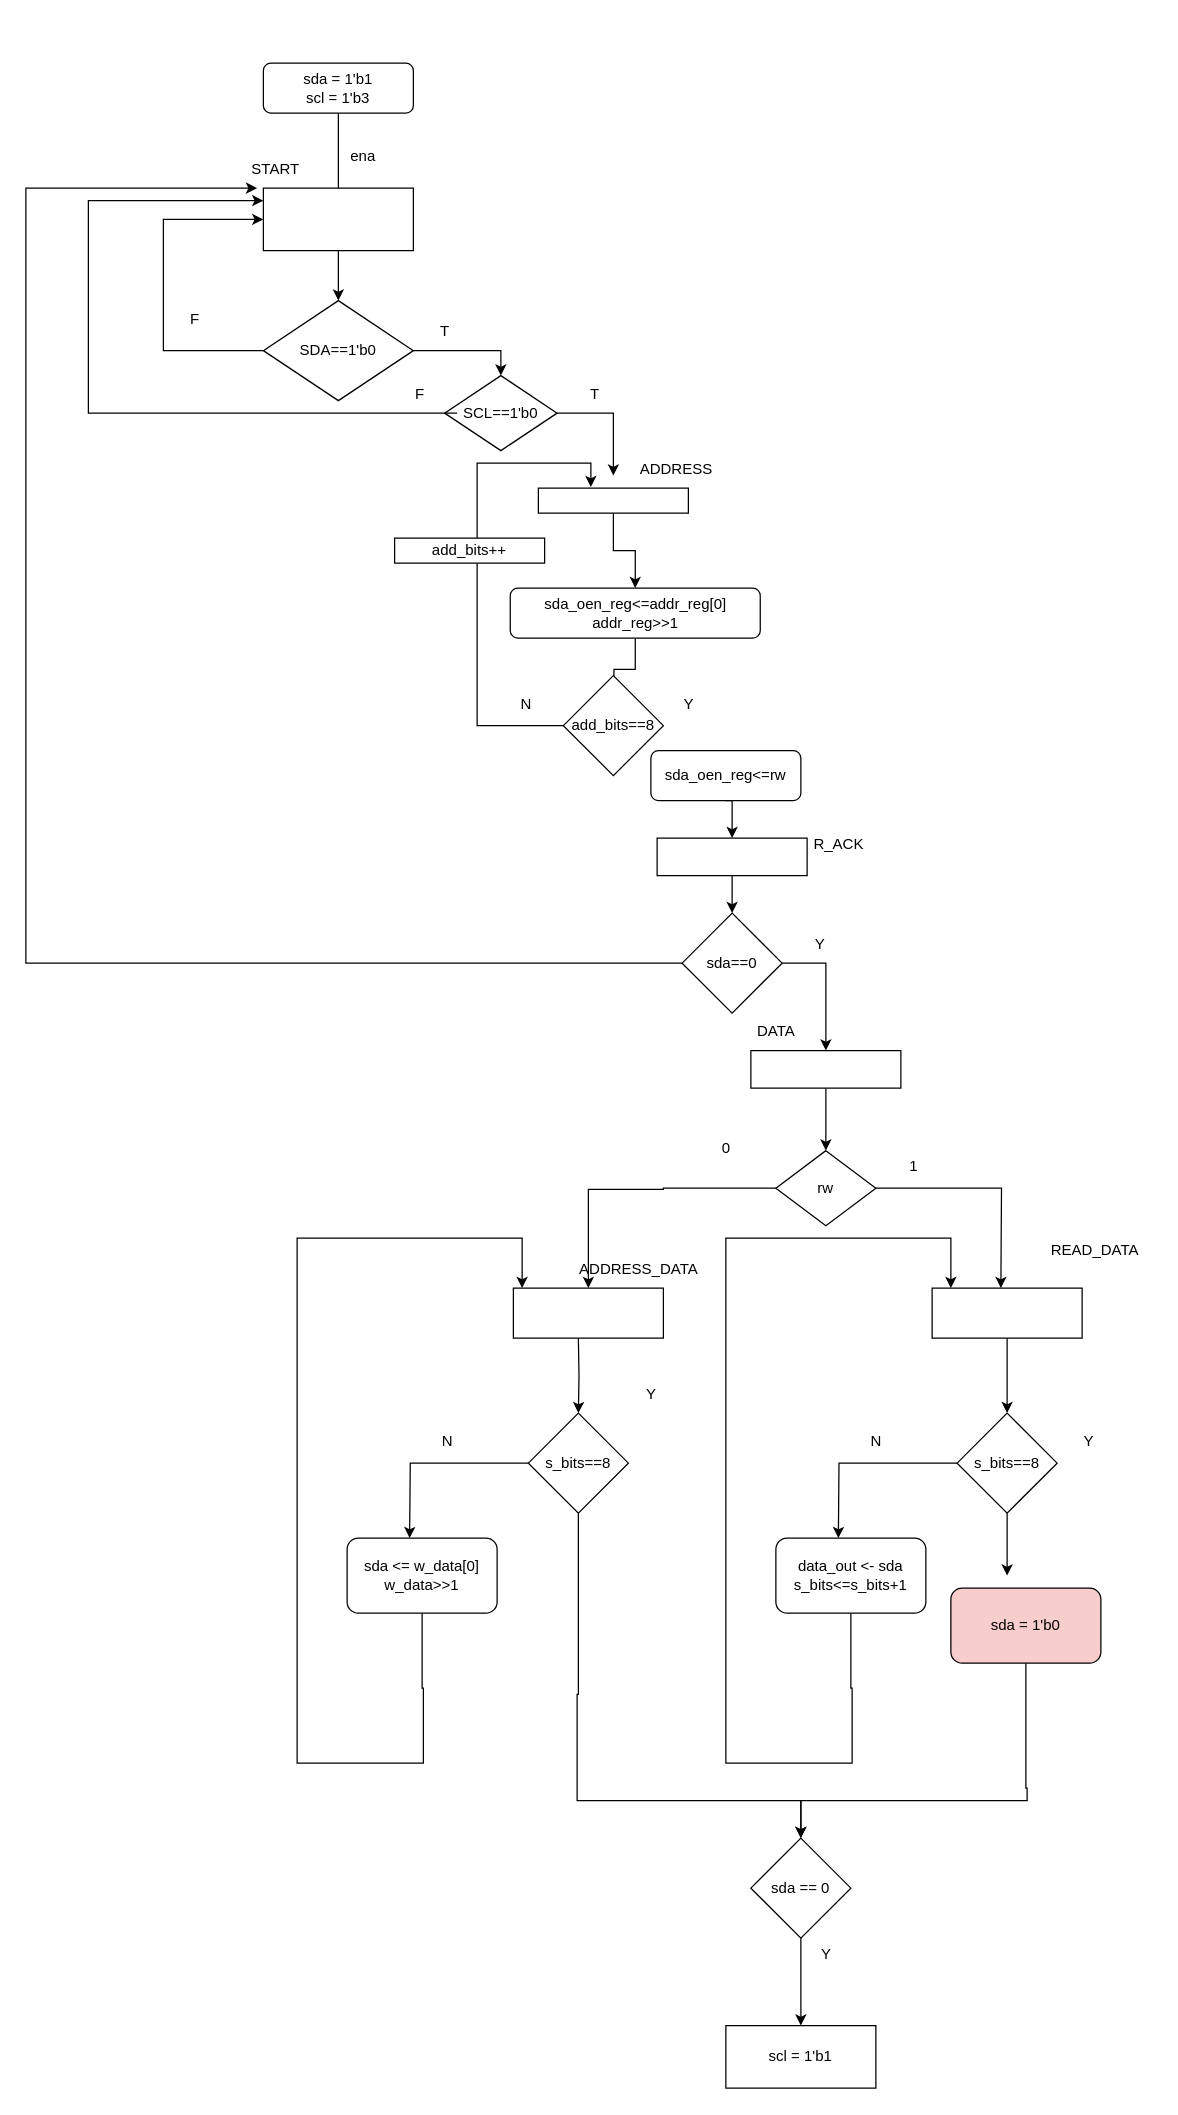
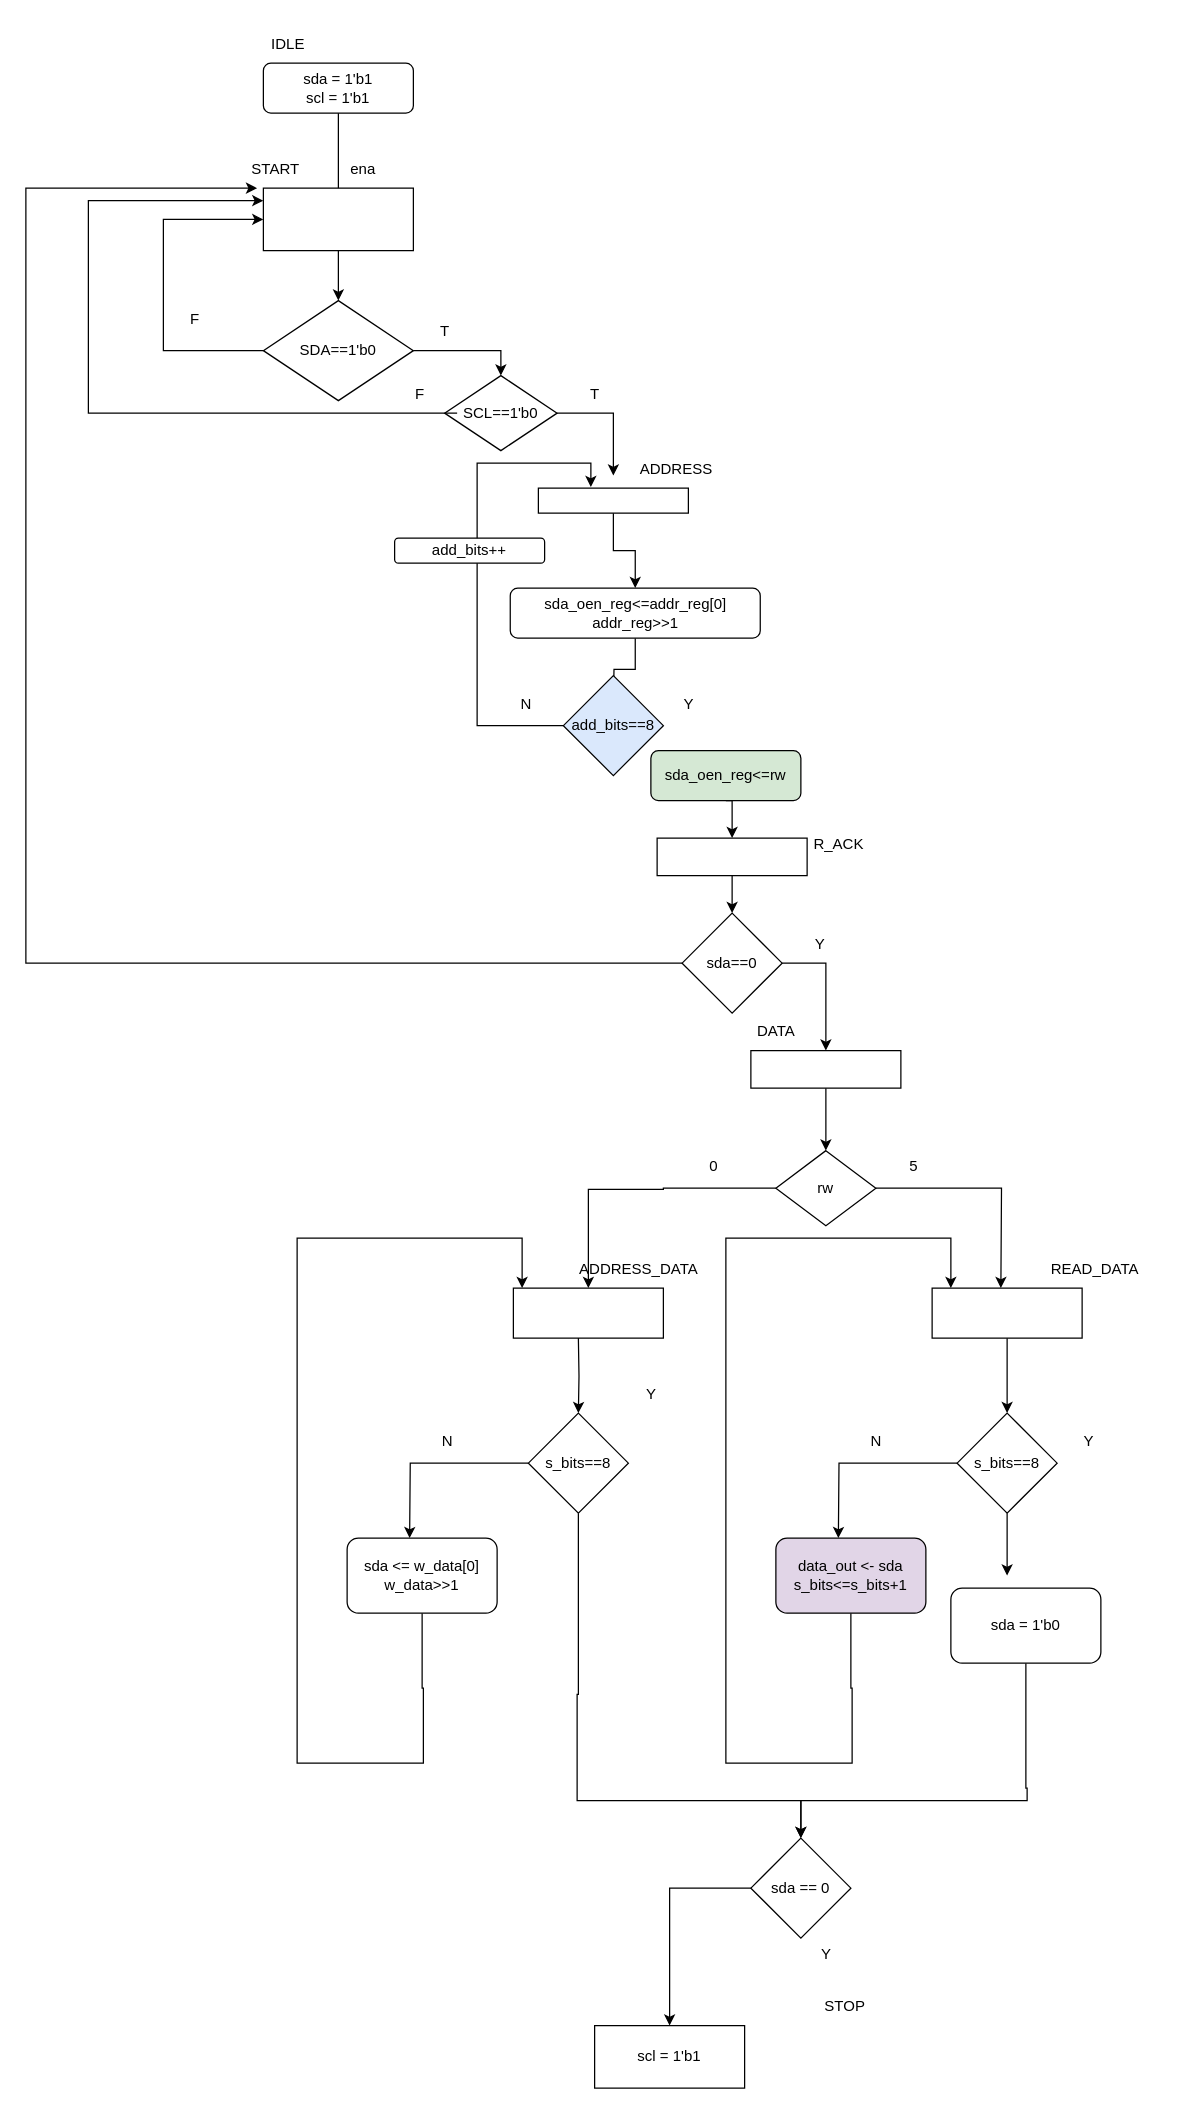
node "IDLE": added
node "sda = 1'b1 scl = 1'b3": label "sda = 1'b1 scl = 1'b3" -> "sda = 1'b1 scl = 1'b1"
node "ena": moved (363, 157) -> (363, 169)
node "add_bits++": shape rectangle -> rounded rectangle
node "add_bits==8": fillcolor #ffffff -> #dae8fc
node "sda_oen_reg<=rw": fillcolor #ffffff -> #d5e8d4
node "0": moved (726, 1148) -> (713, 1167)
node "1": label "1" -> "5"
node "READ_DATA": moved (1094, 1251) -> (1094, 1269)
node "data_out <- sda s_bits<=s_bits+1": fillcolor #ffffff -> #e1d5e7
node "sda = 1'b0": fillcolor #f8cecc -> #ffffff
node "STOP": added
node "scl = 1'b1": moved (801, 2057) -> (669, 2057)
